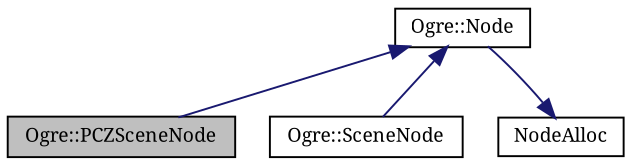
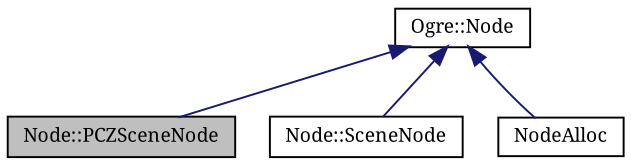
edge "Ogre::Node" -> "NodeAlloc": reversed
node "Ogre::PCZSceneNode": label "Ogre::PCZSceneNode" -> "Node::PCZSceneNode"
node "Ogre::SceneNode": label "Ogre::SceneNode" -> "Node::SceneNode"
